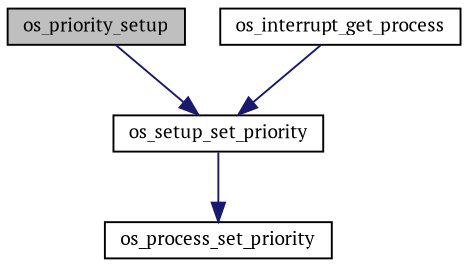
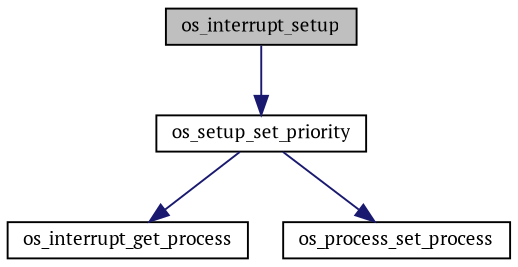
node "os_priority_setup": label "os_priority_setup" -> "os_interrupt_setup"
edge "os_interrupt_get_process" -> "os_setup_set_priority": reversed
node "os_process_set_priority": label "os_process_set_priority" -> "os_process_set_process"
